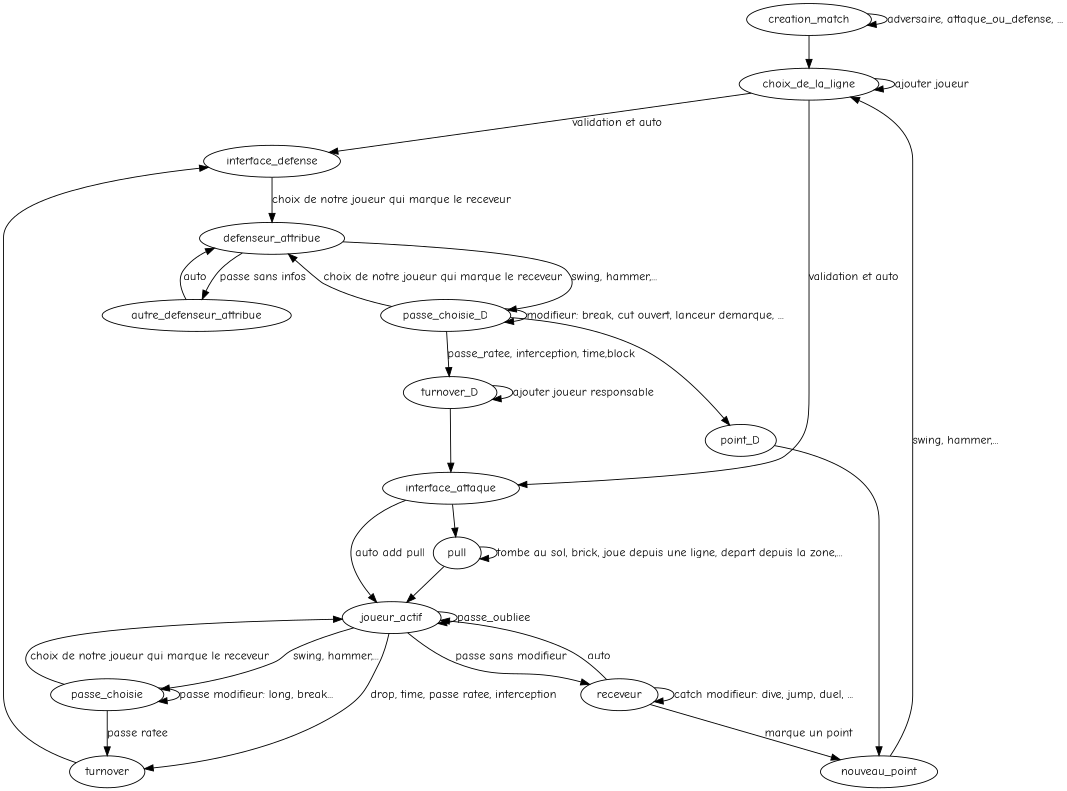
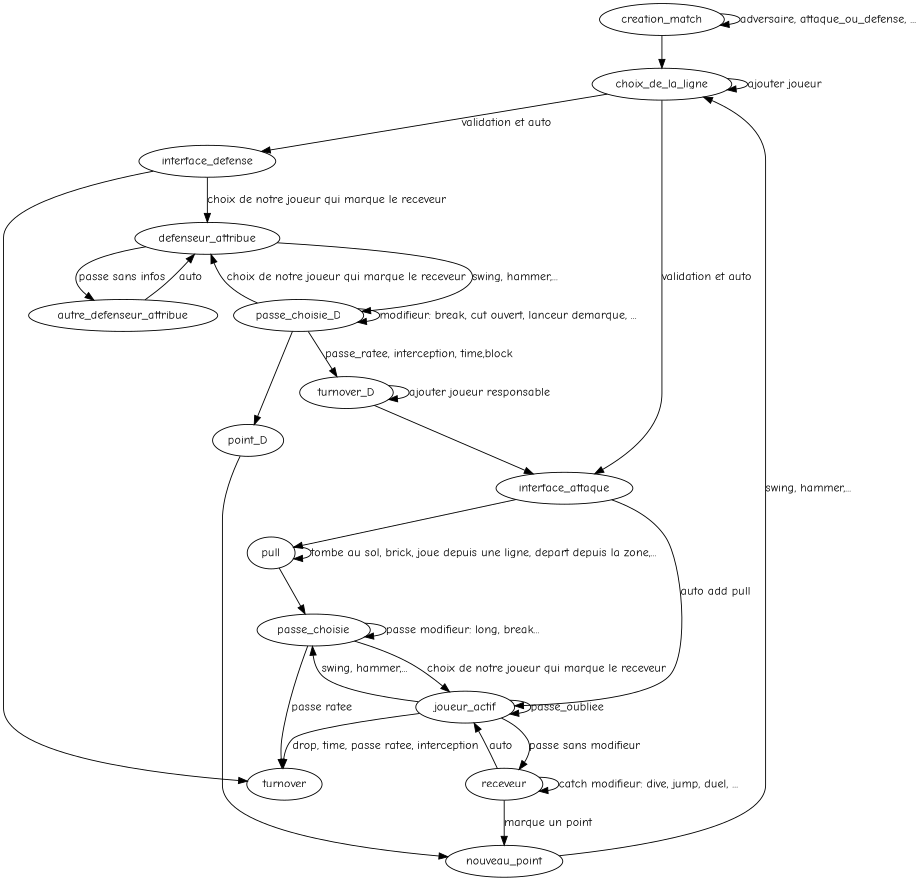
edge "turnover" -> "interface_defense": reversed
edge "pull" -> "joueur_actif": now "pull" -> "passe_choisie"
